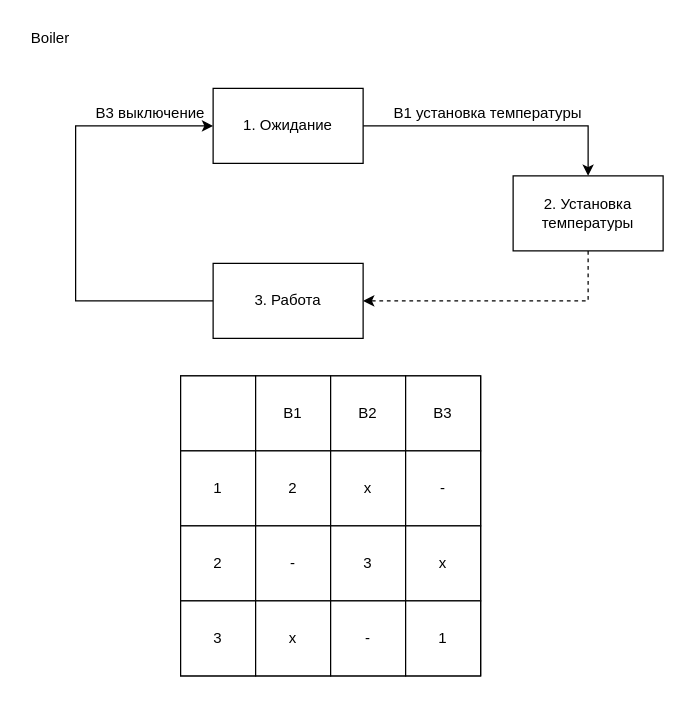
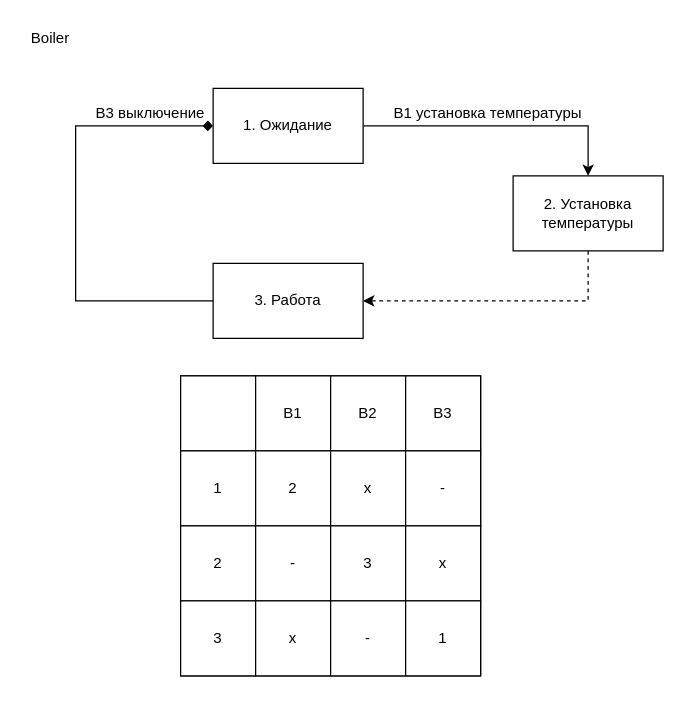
edge "3. Работа" -> "1. Ожидание": arrowhead classic -> diamond
